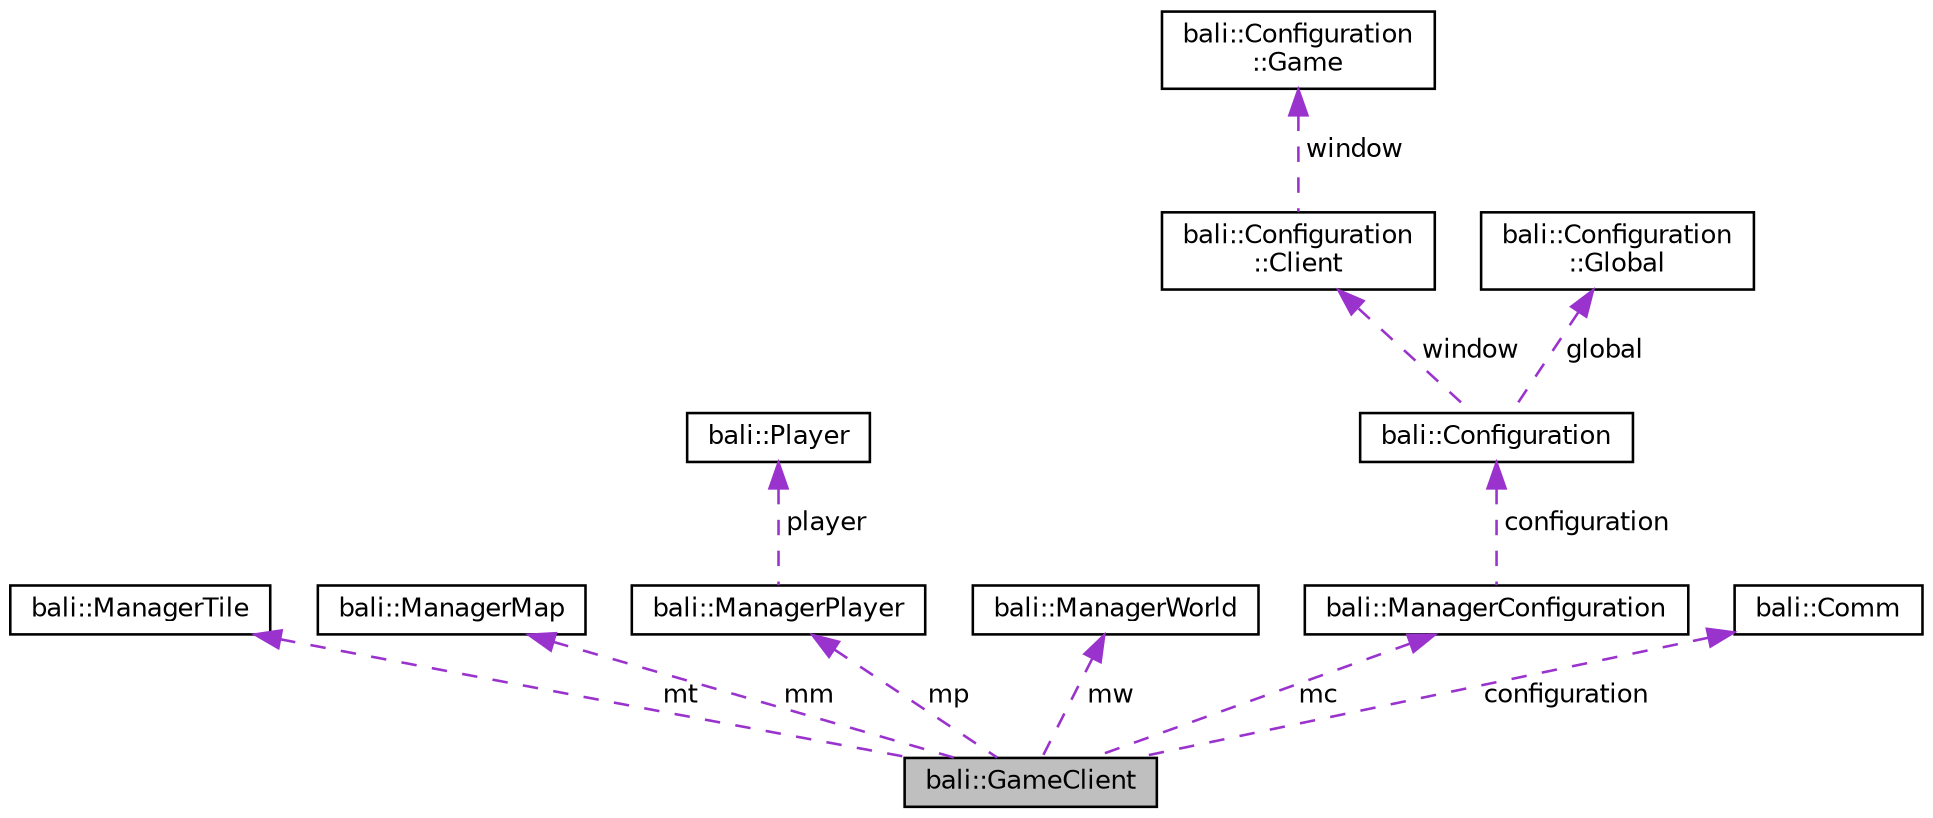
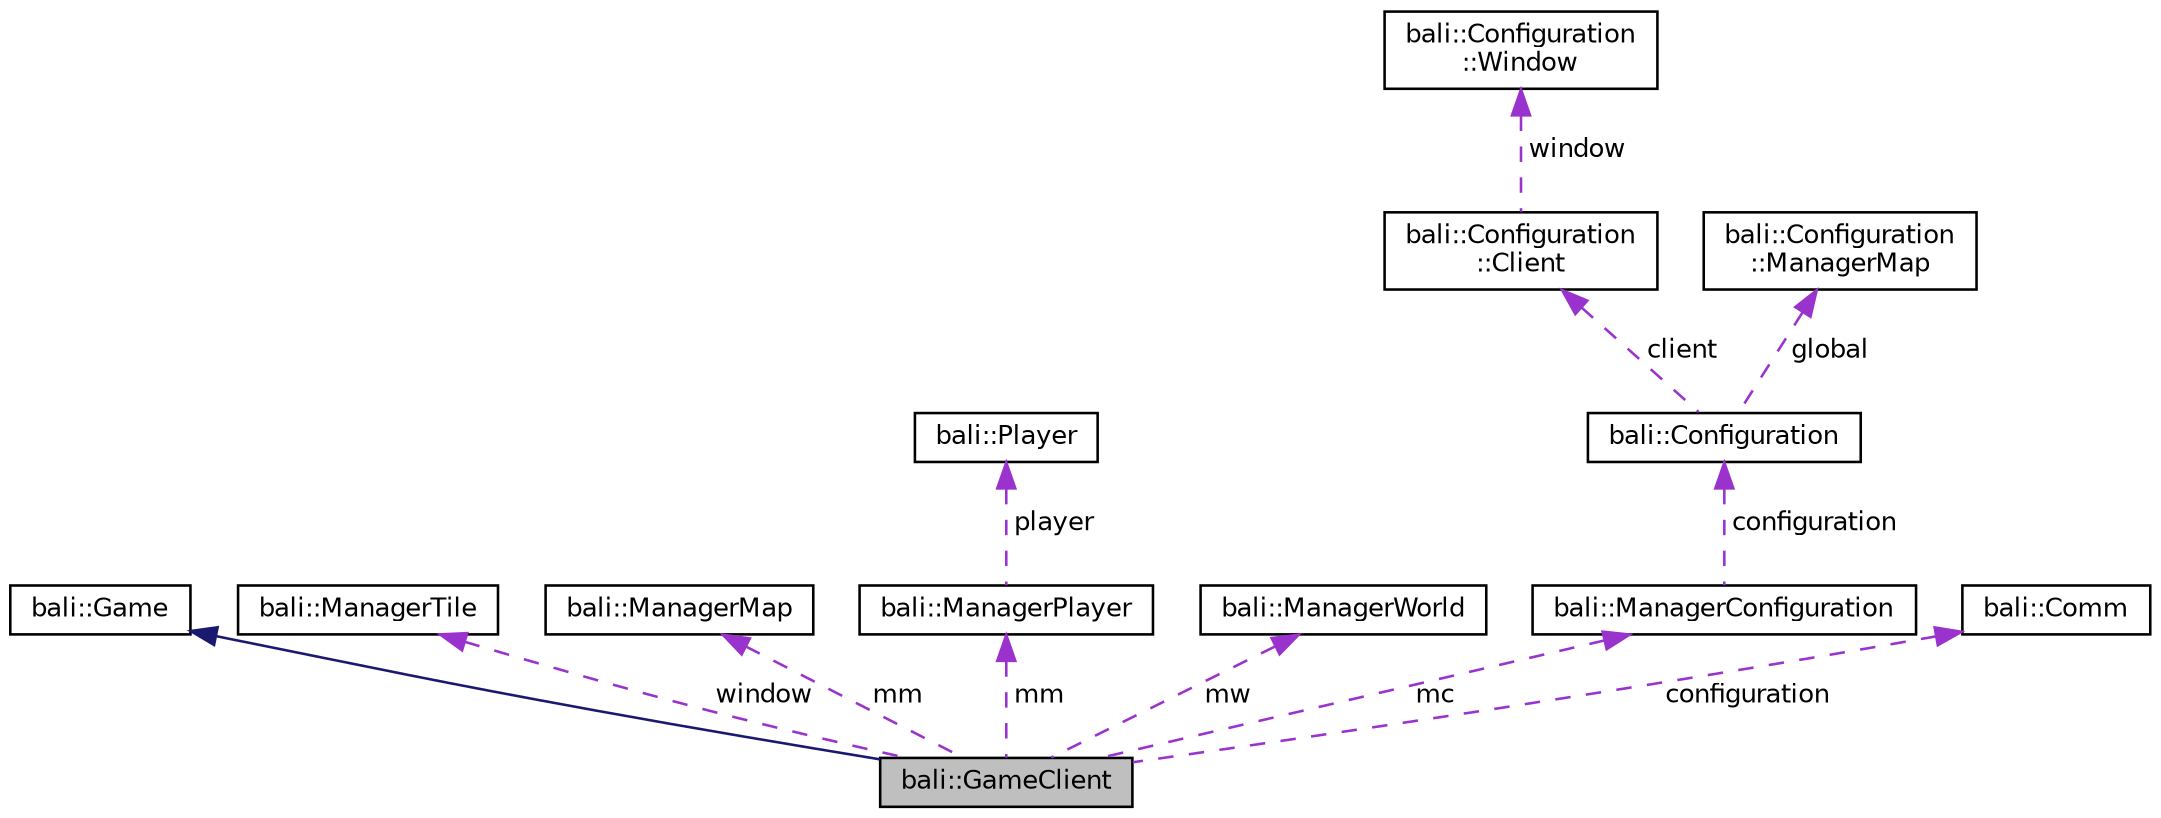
node "bali::Configuration ::Game": label "bali::Configuration ::Game" -> "bali::Configuration ::Window"
node "bali::Configuration ::Global": label "bali::Configuration ::Global" -> "bali::Configuration ::ManagerMap"
edge "bali::Configuration" -> "bali::Configuration ::Client": label " window" -> " client"
node "bali::Game": added
edge "bali::GameClient" -> "bali::ManagerTile": label " mt" -> " window"
edge "bali::GameClient" -> "bali::ManagerPlayer": label " mp" -> " mm"
